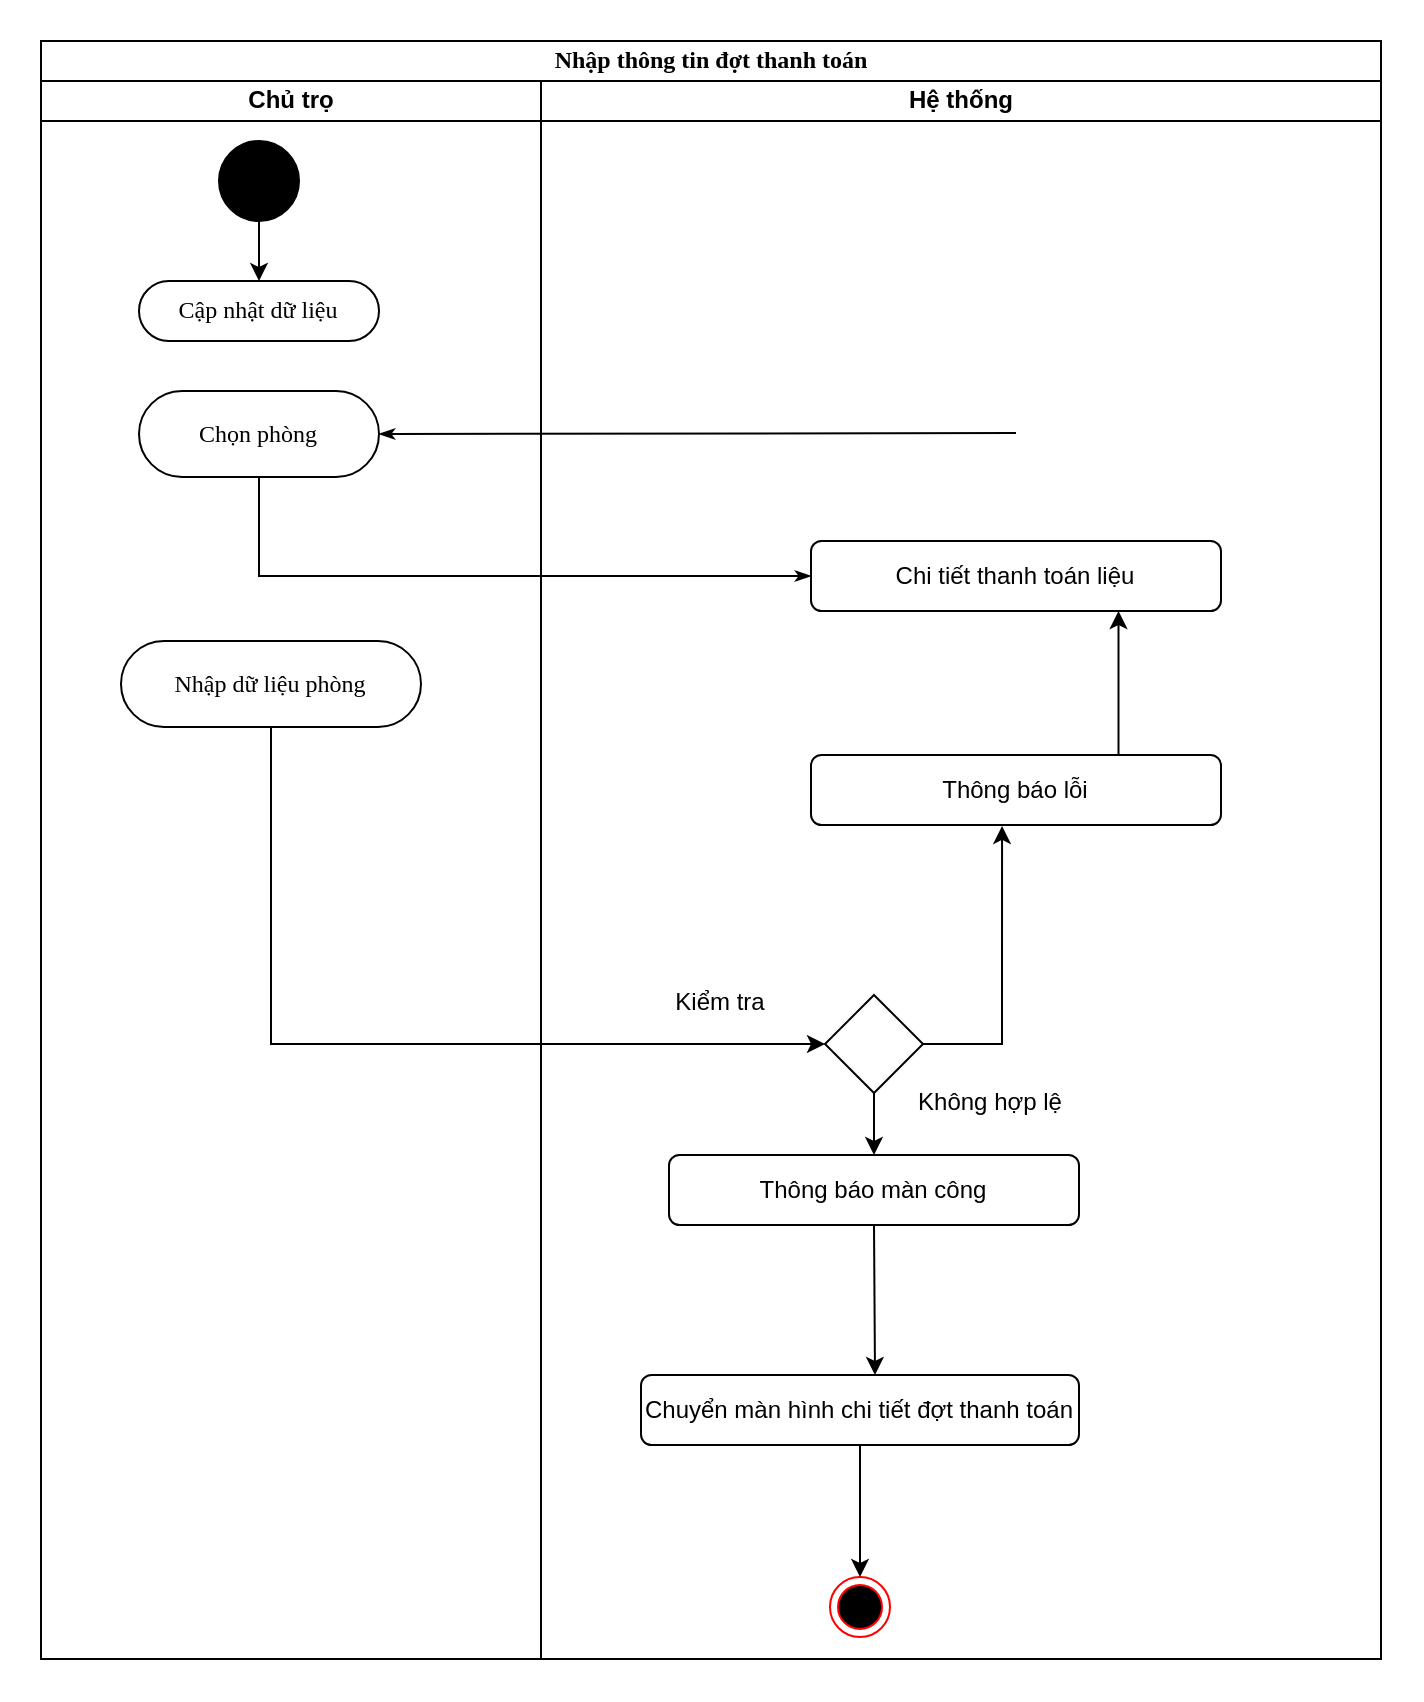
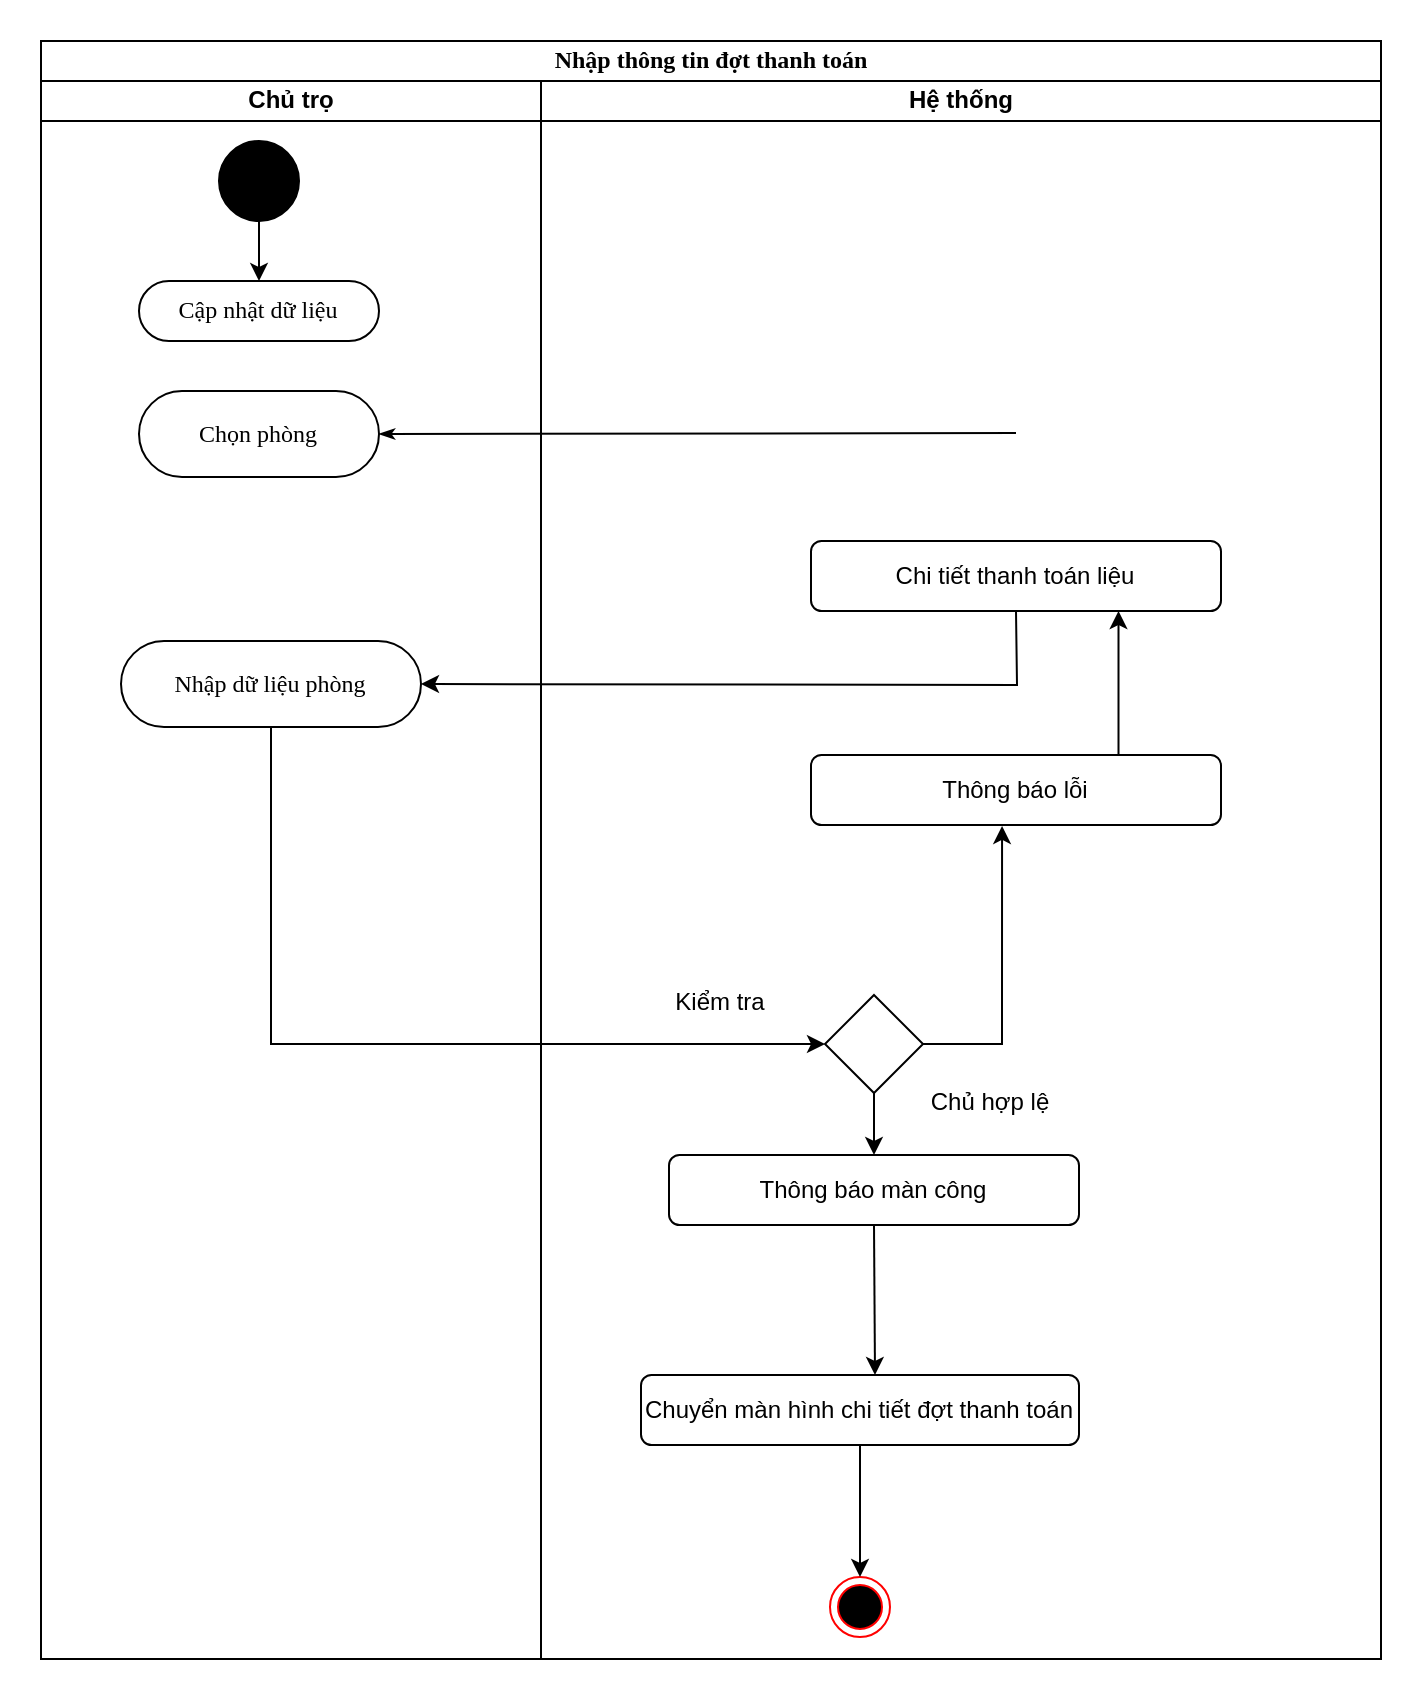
edge "Chọn phòng" -> "Chi tiết thanh toán liệu": removed
edge "Chi tiết thanh toán liệu" -> "Nhập dữ liệu phòng": added
node "Không hợp lệ": label "Không hợp lệ" -> "Chủ hợp lệ"
